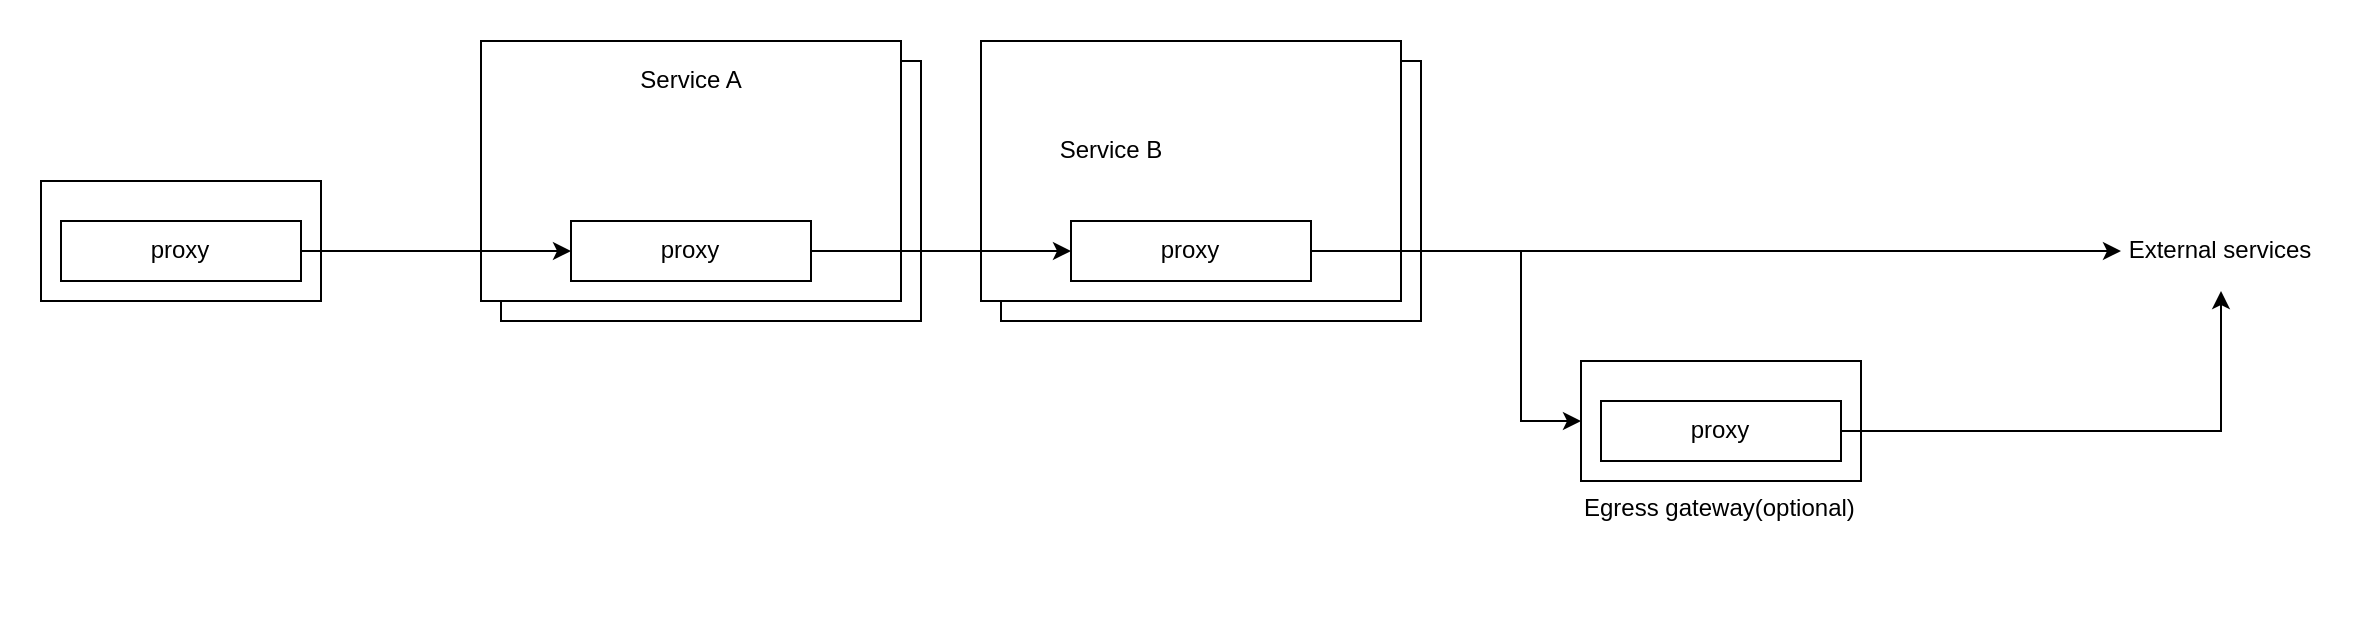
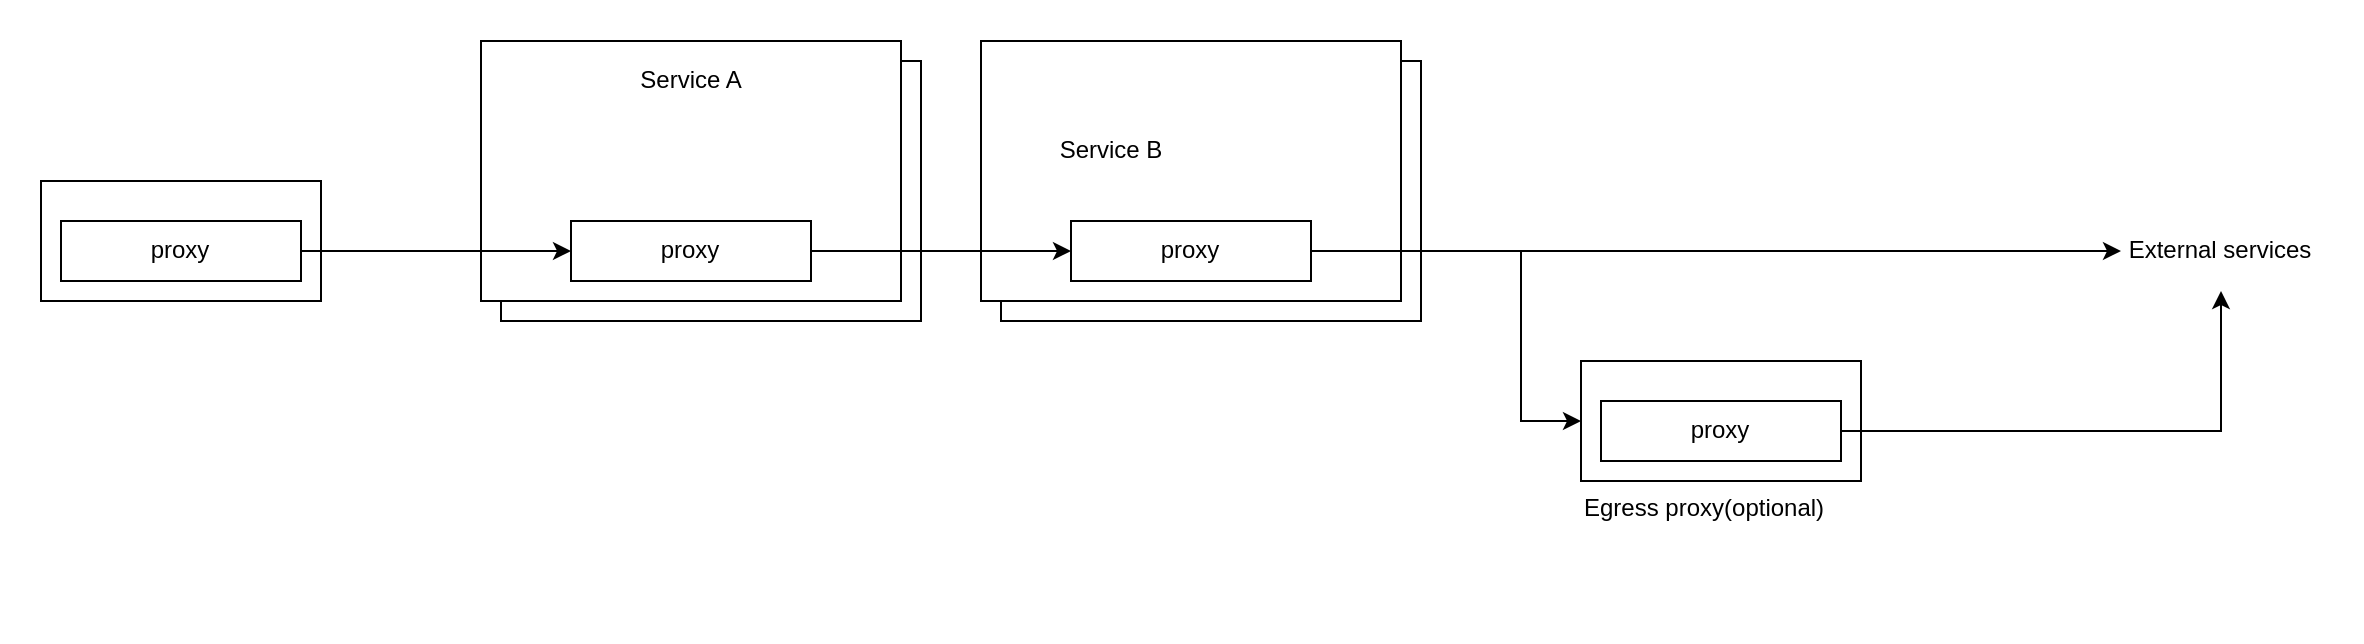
node "Egress gateway(optional)": label "Egress gateway(optional)" -> "Egress proxy(optional)"
